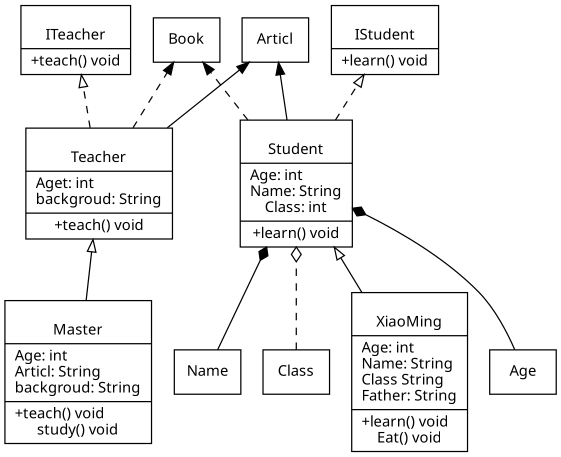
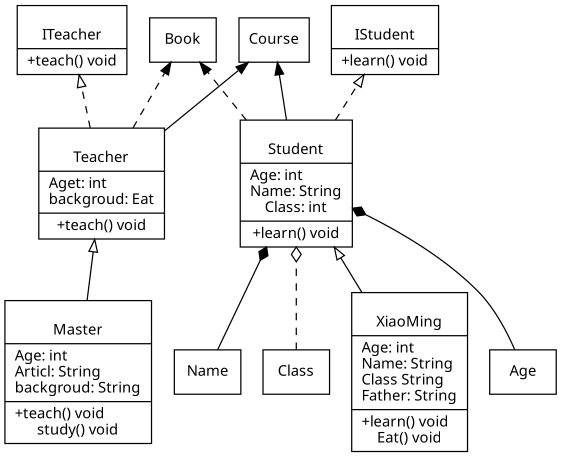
node "Articl": label "Articl" -> "Course"
node "Teacher": text "backgroud: String" -> "backgroud: Eat"
